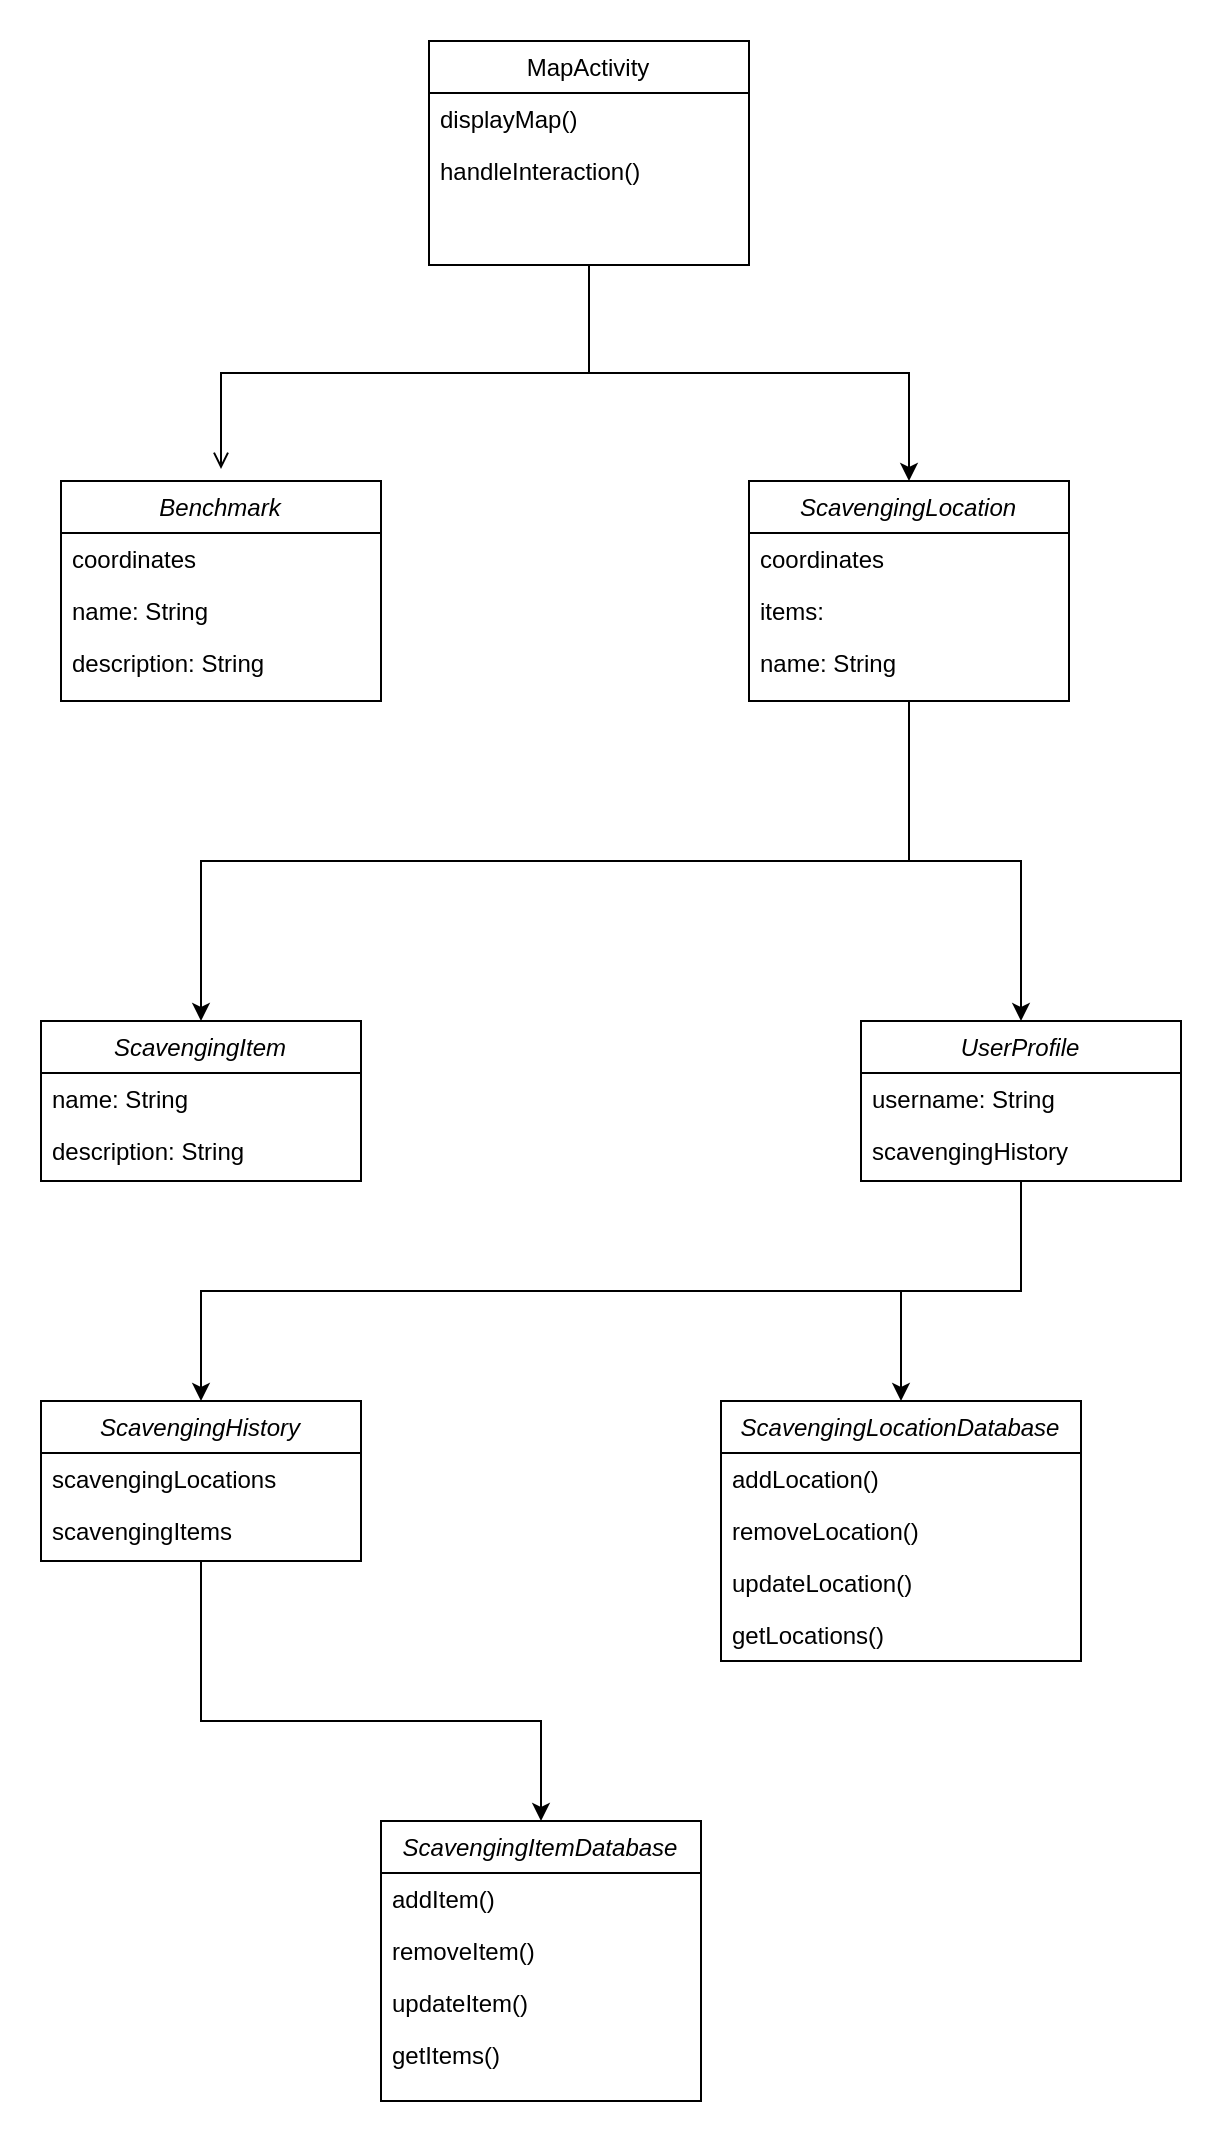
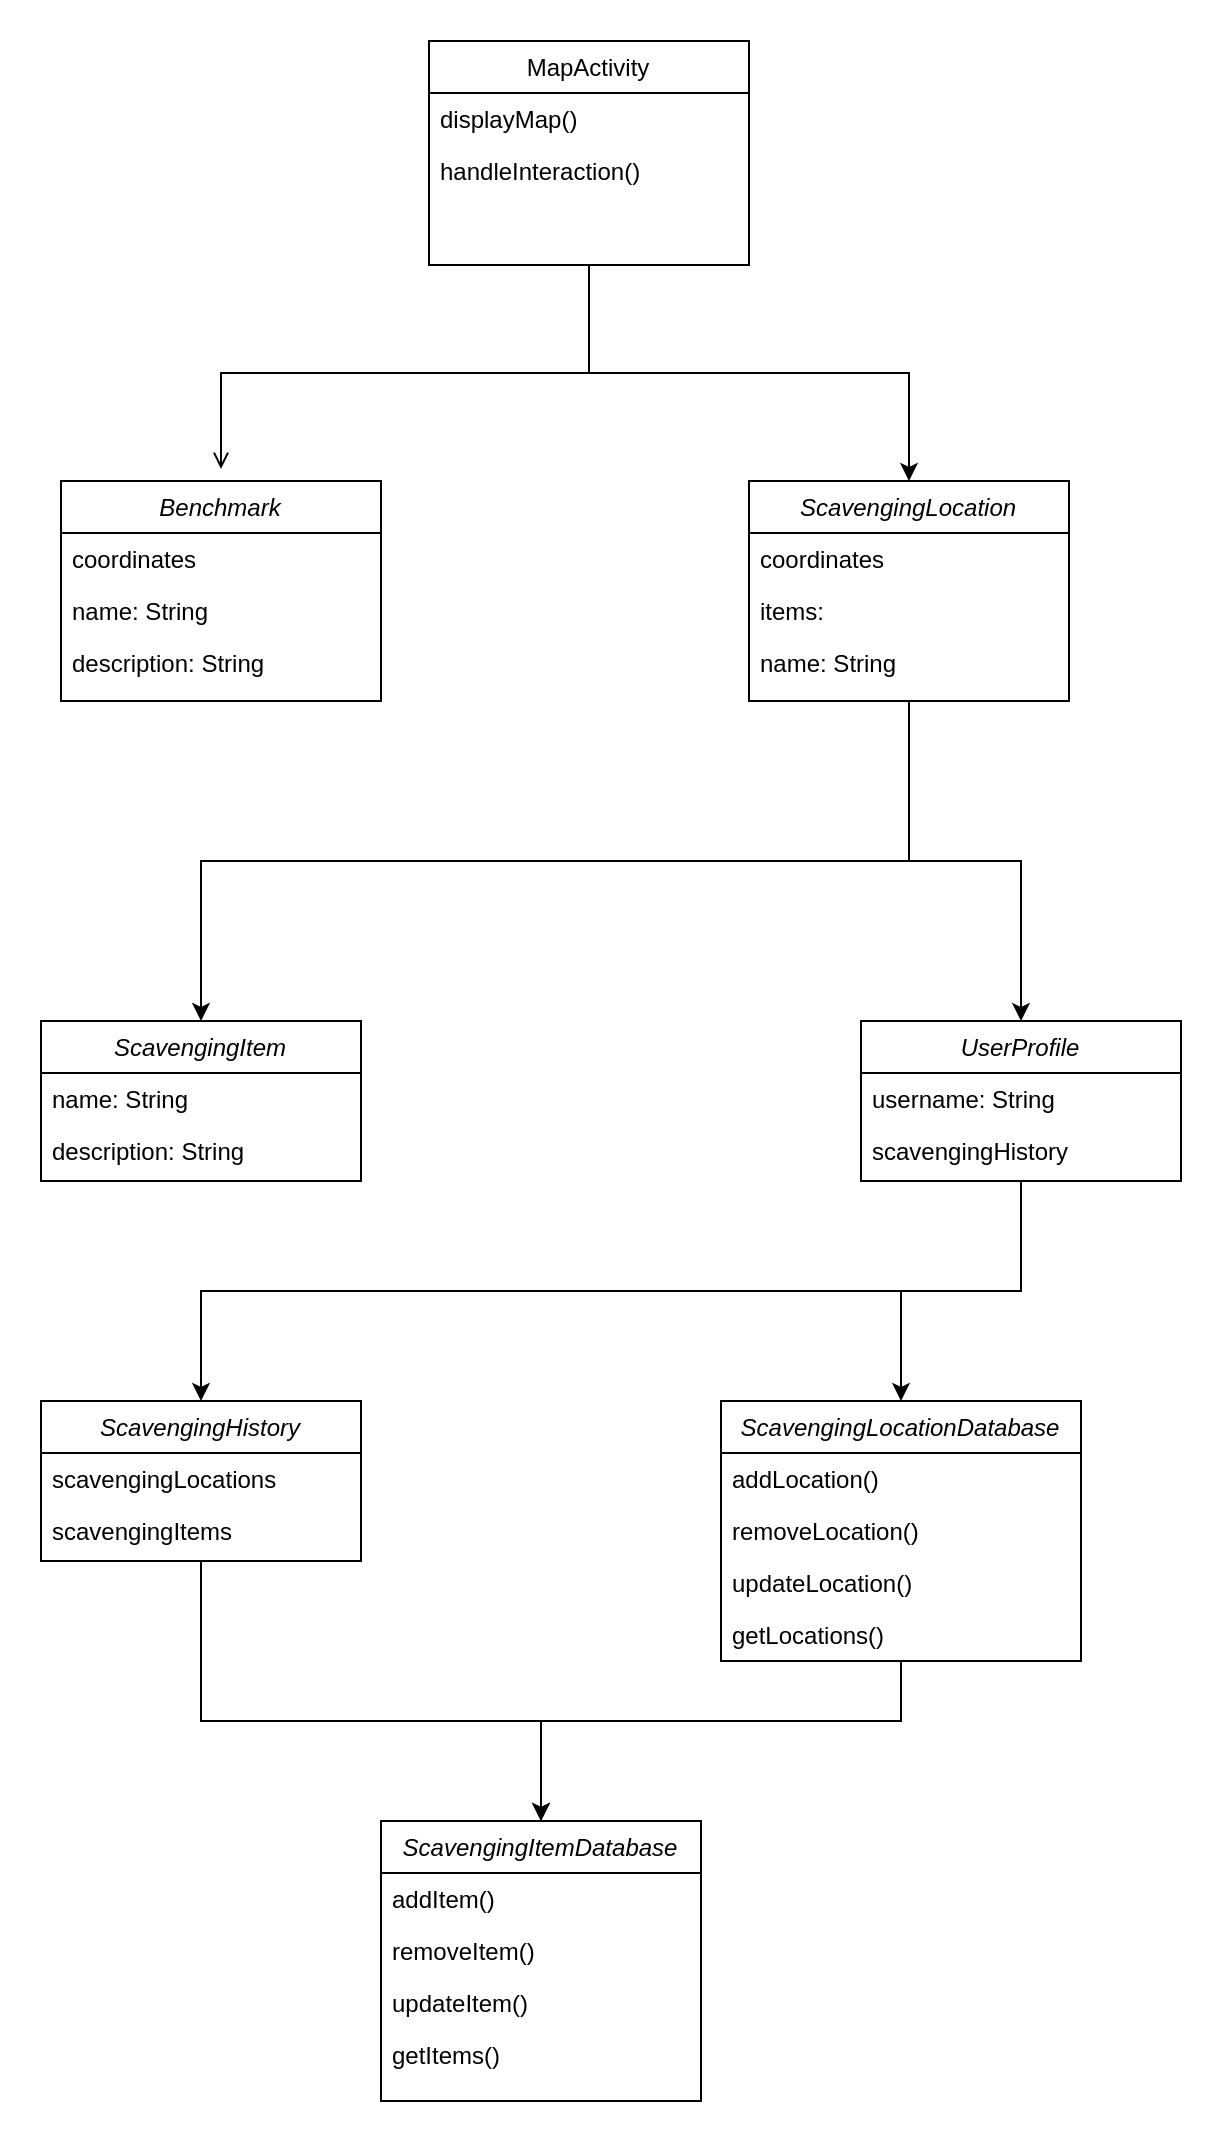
edge "ScavengingLocationDatabase" -> "ScavengingItemDatabase": added
